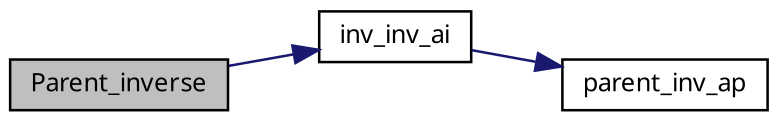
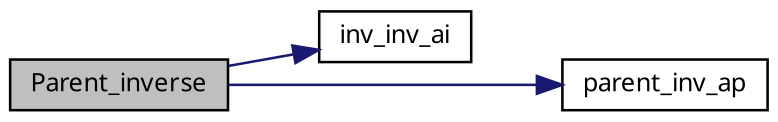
edge "inv_inv_ai" -> "parent_inv_ap": now "Parent_inverse" -> "parent_inv_ap"
